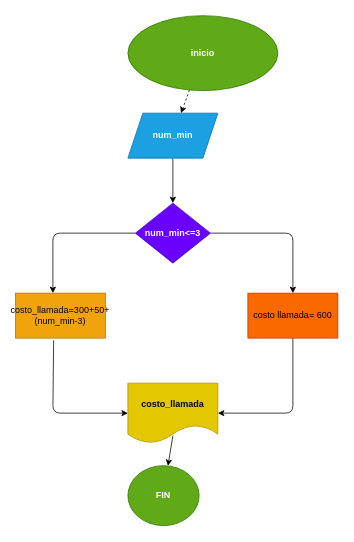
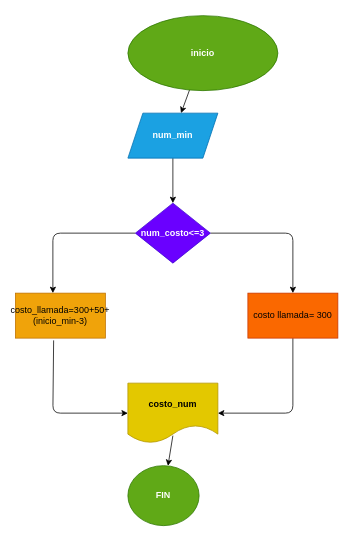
edge "inicio" -> "num_min": style dashed -> solid
node "num_min<=3": label "num_min<=3" -> "num_costo<=3"
node "costo_llamada=300+50+(num_min-3)": label "costo_llamada=300+50+(num_min-3)" -> "costo_llamada=300+50+(inicio_min-3)"
node "costo llamada= 600": label "costo llamada= 600" -> "costo llamada= 300"
node "costo_llamada": label "costo_llamada" -> "costo_num"
